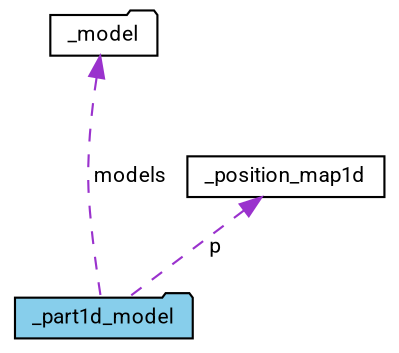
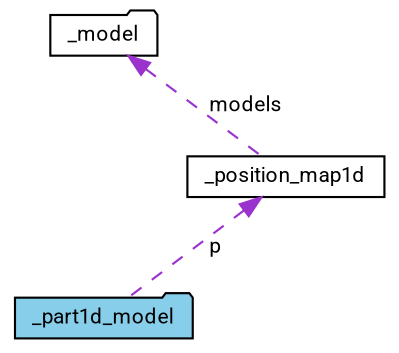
edge "_part1d_model" -> "_model": now "_position_map1d" -> "_model"
